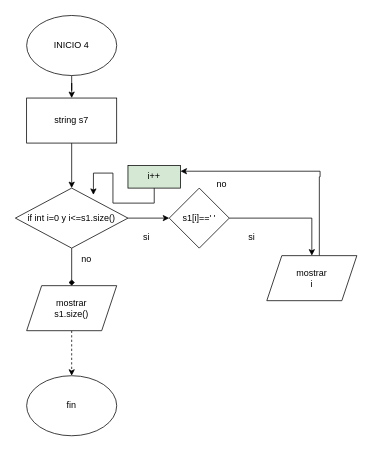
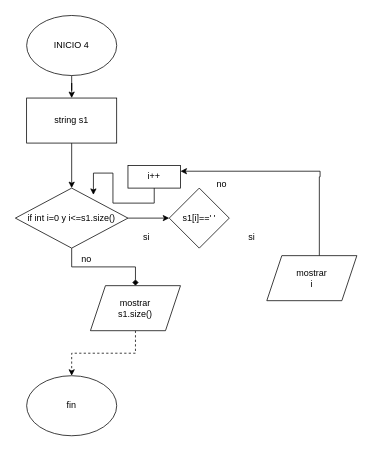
node "string s7": label "string s7" -> "string s1"
node "i++": fillcolor #d5e8d4 -> #ffffff
edge "s1[i]==' '" -> "mostrar i": removed
node "mostrar s1.size()": moved (72, 308) -> (135, 308)
